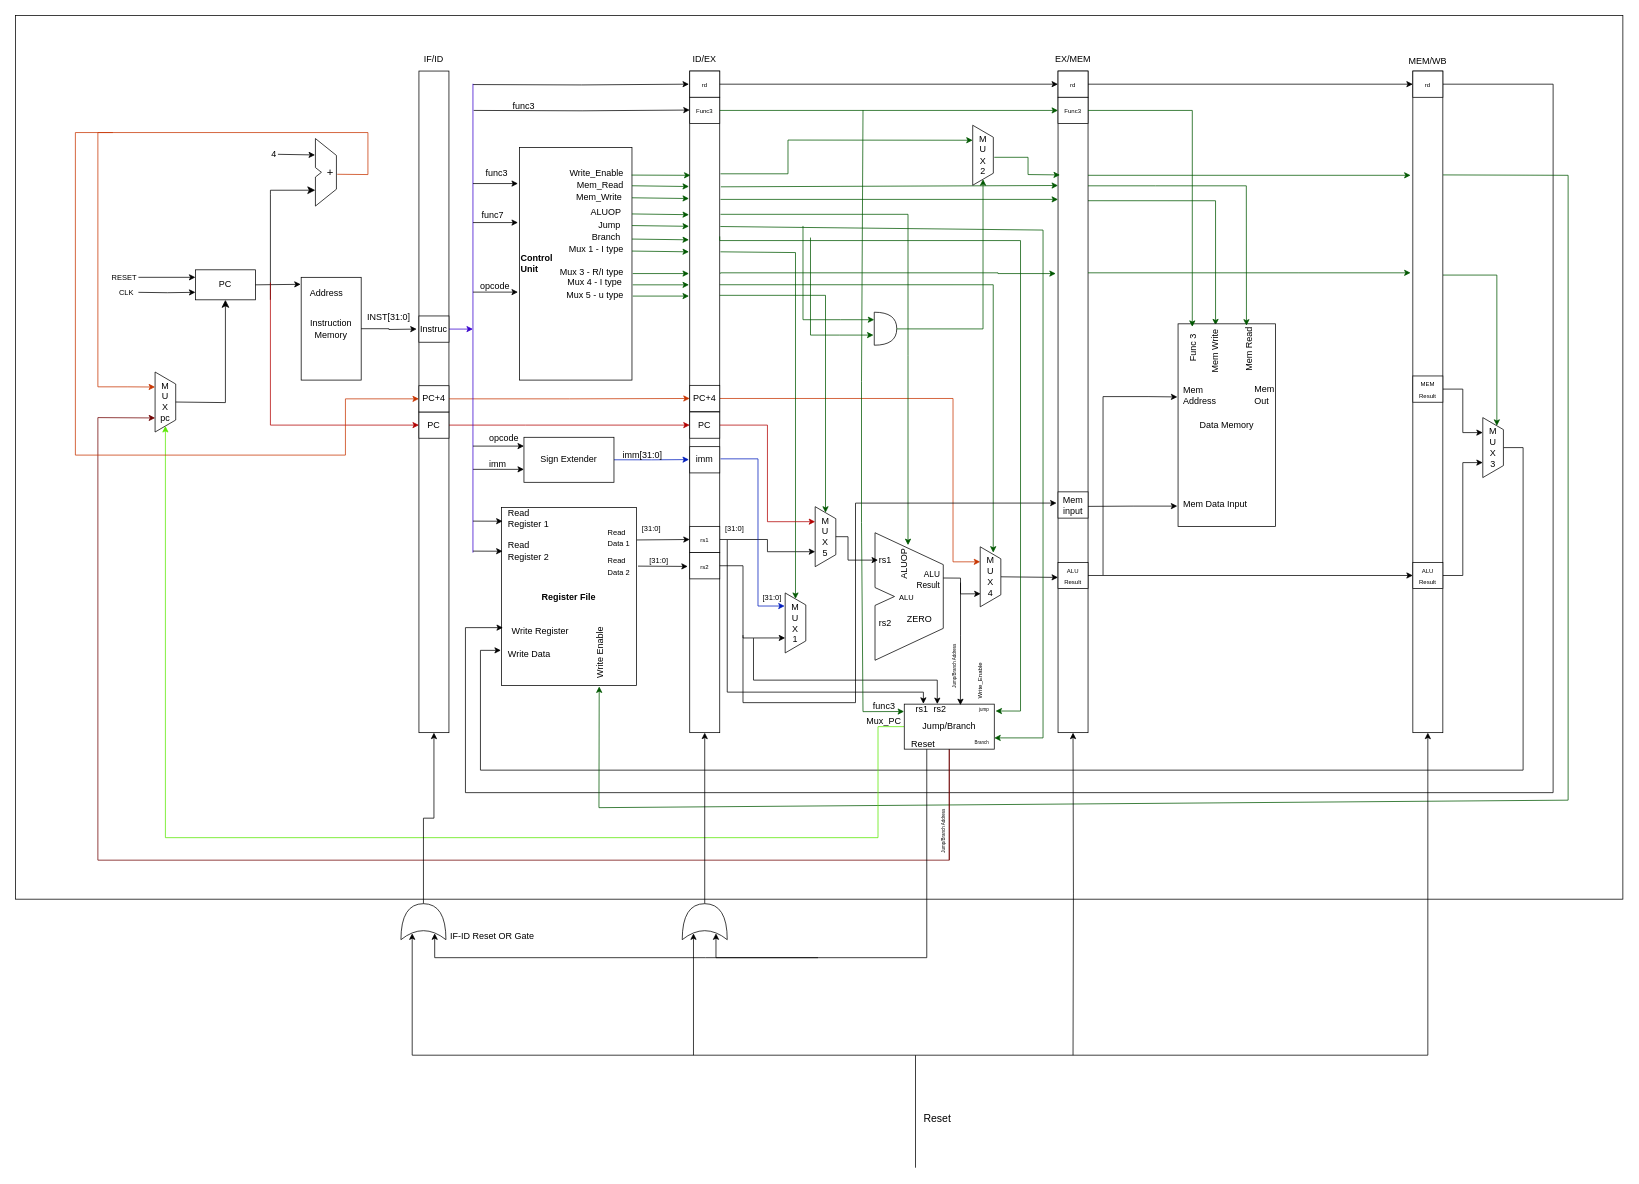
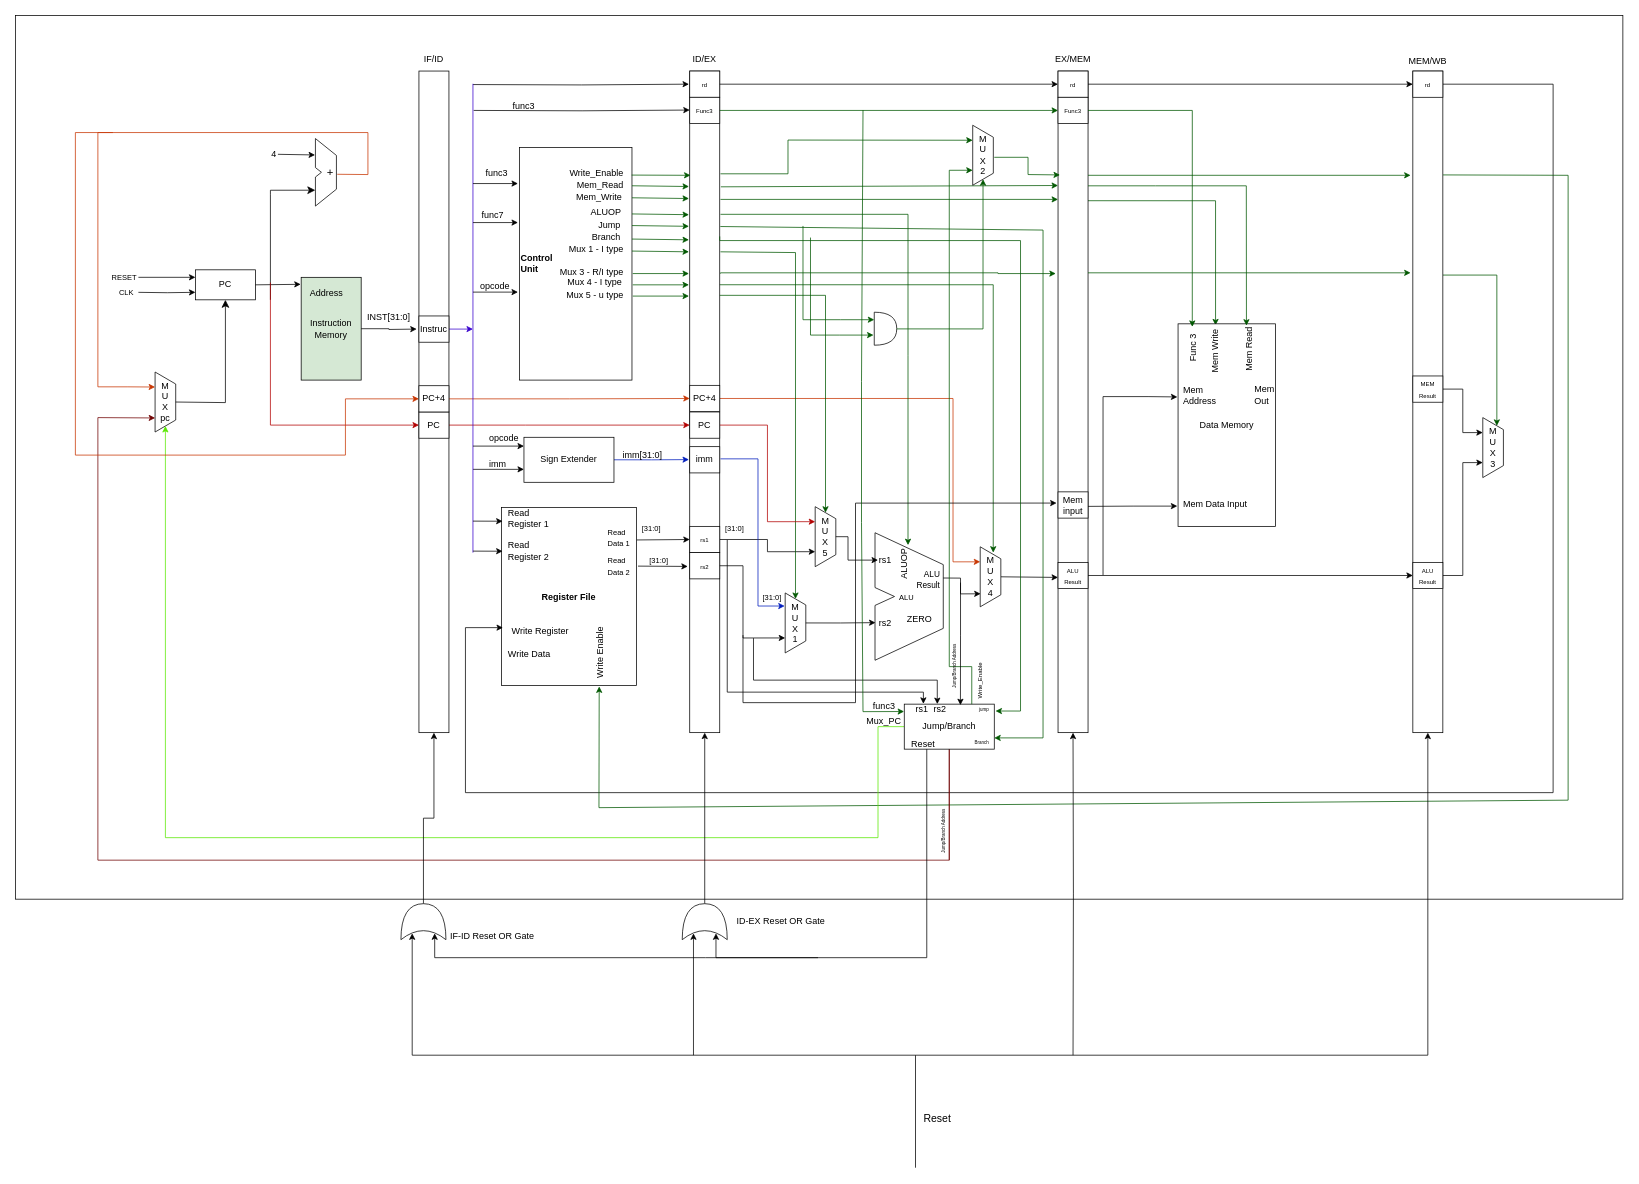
node "Instruction Memory": fillcolor #ffffff -> #d5e8d4
edge "Jump/Branch" -> "M U X 2": added
edge "M U X 1" -> "ALU": added
edge "M U X 3" -> "Register File": removed
node "ID-EX Reset OR Gate": added
